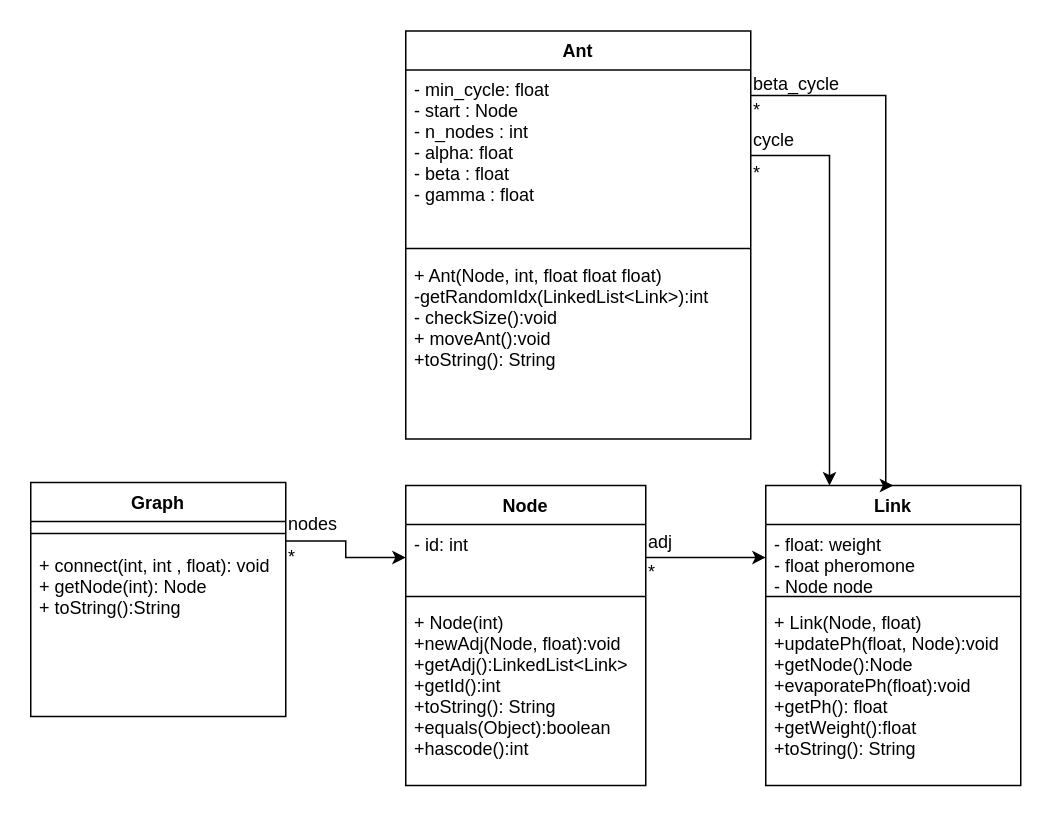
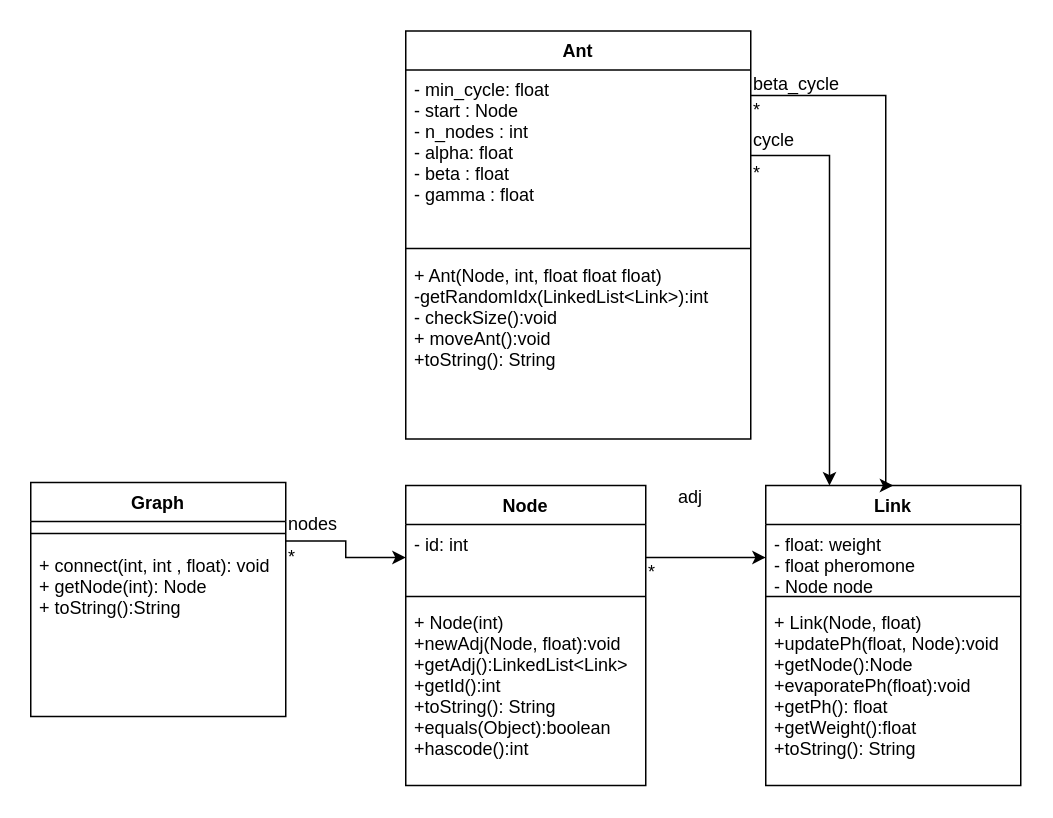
node "adj": moved (668, 542) -> (698, 497)
